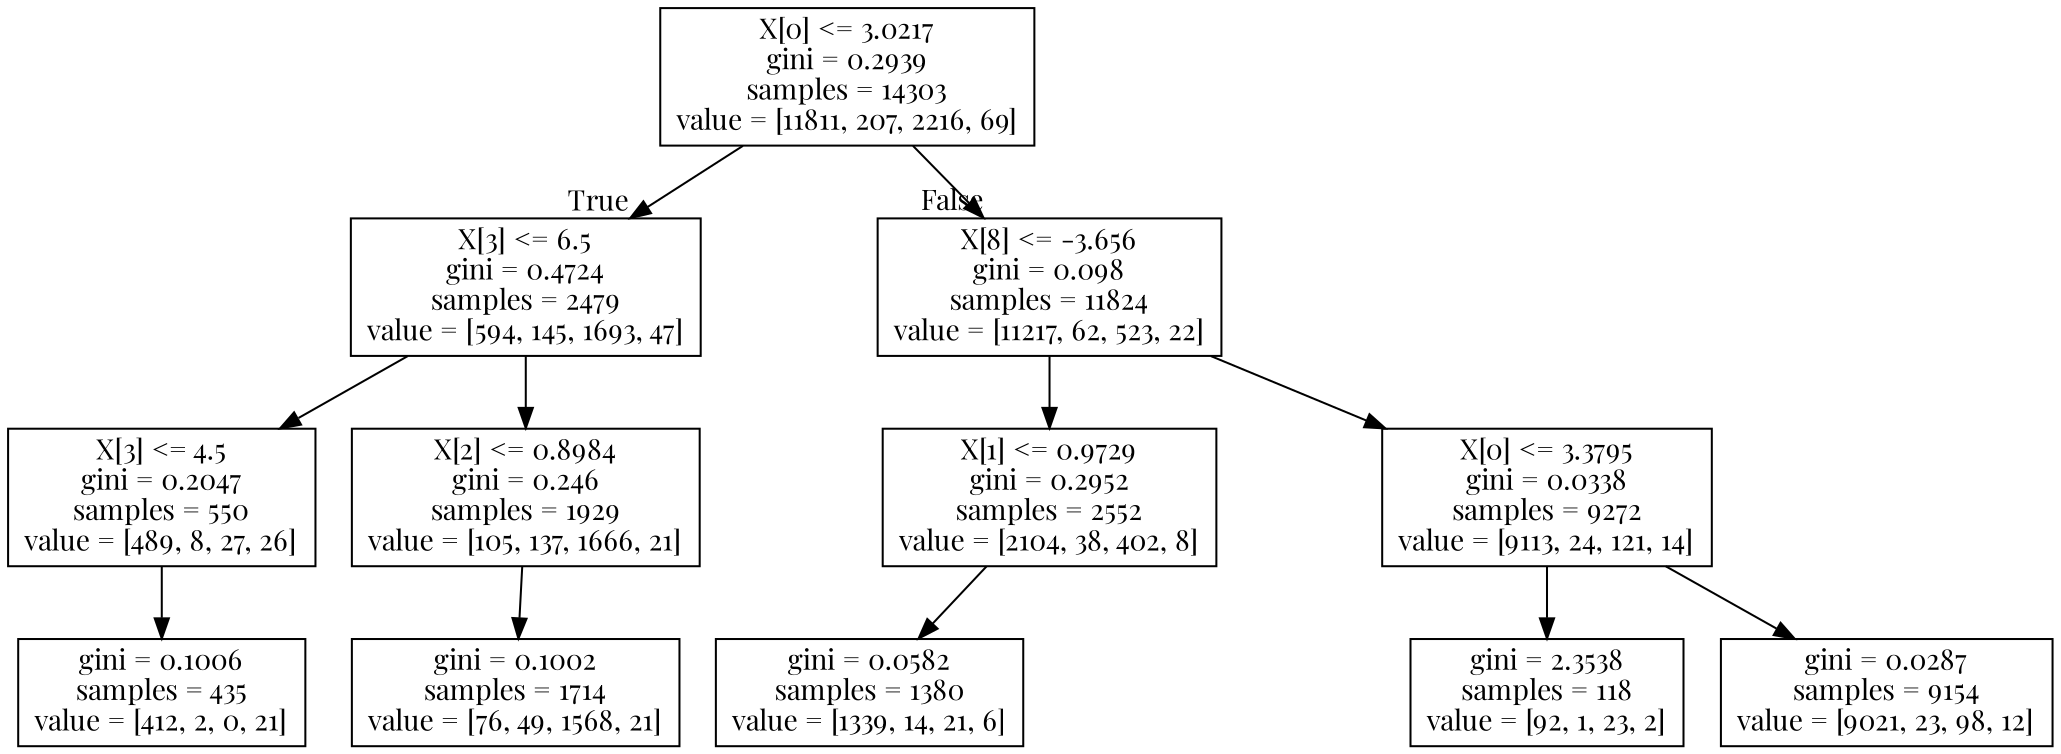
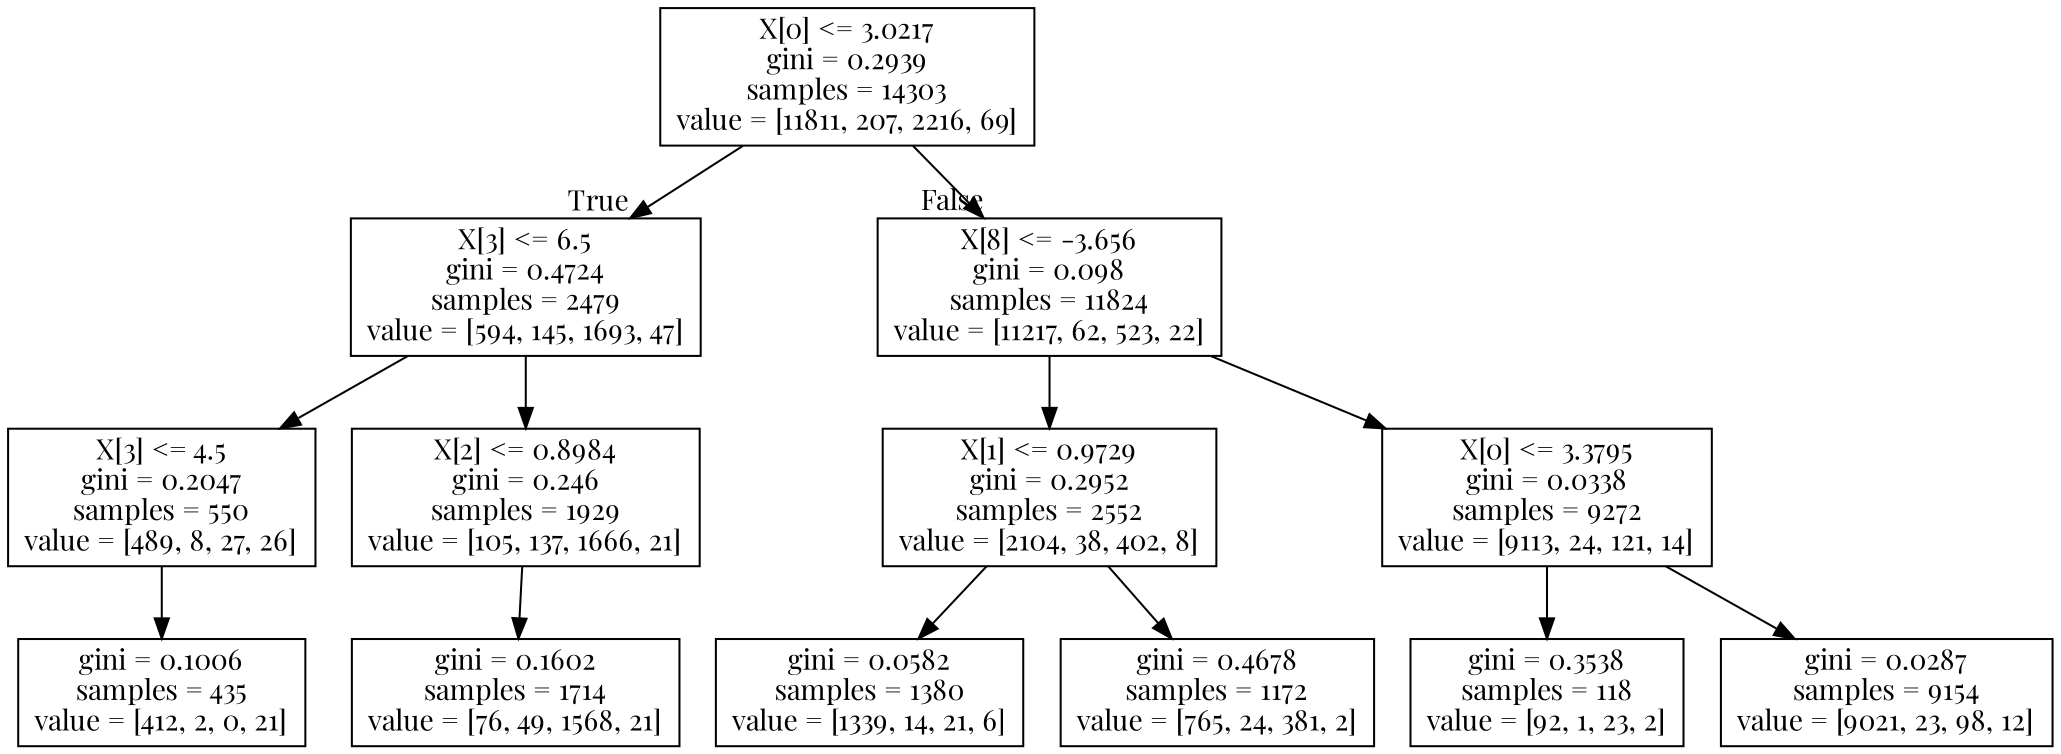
node "gini = 0.1002 samples = 1714 value = [76, 49, 1568, 21]": label "gini = 0.1002 samples = 1714 value = [76, 49, 1568, 21]" -> "gini = 0.1602 samples = 1714 value = [76, 49, 1568, 21]"
node "gini = 0.4678 samples = 1172 value = [765, 24, 381, 2]": added
node "gini = 2.3538 samples = 118 value = [92, 1, 23, 2]": label "gini = 2.3538 samples = 118 value = [92, 1, 23, 2]" -> "gini = 0.3538 samples = 118 value = [92, 1, 23, 2]"
